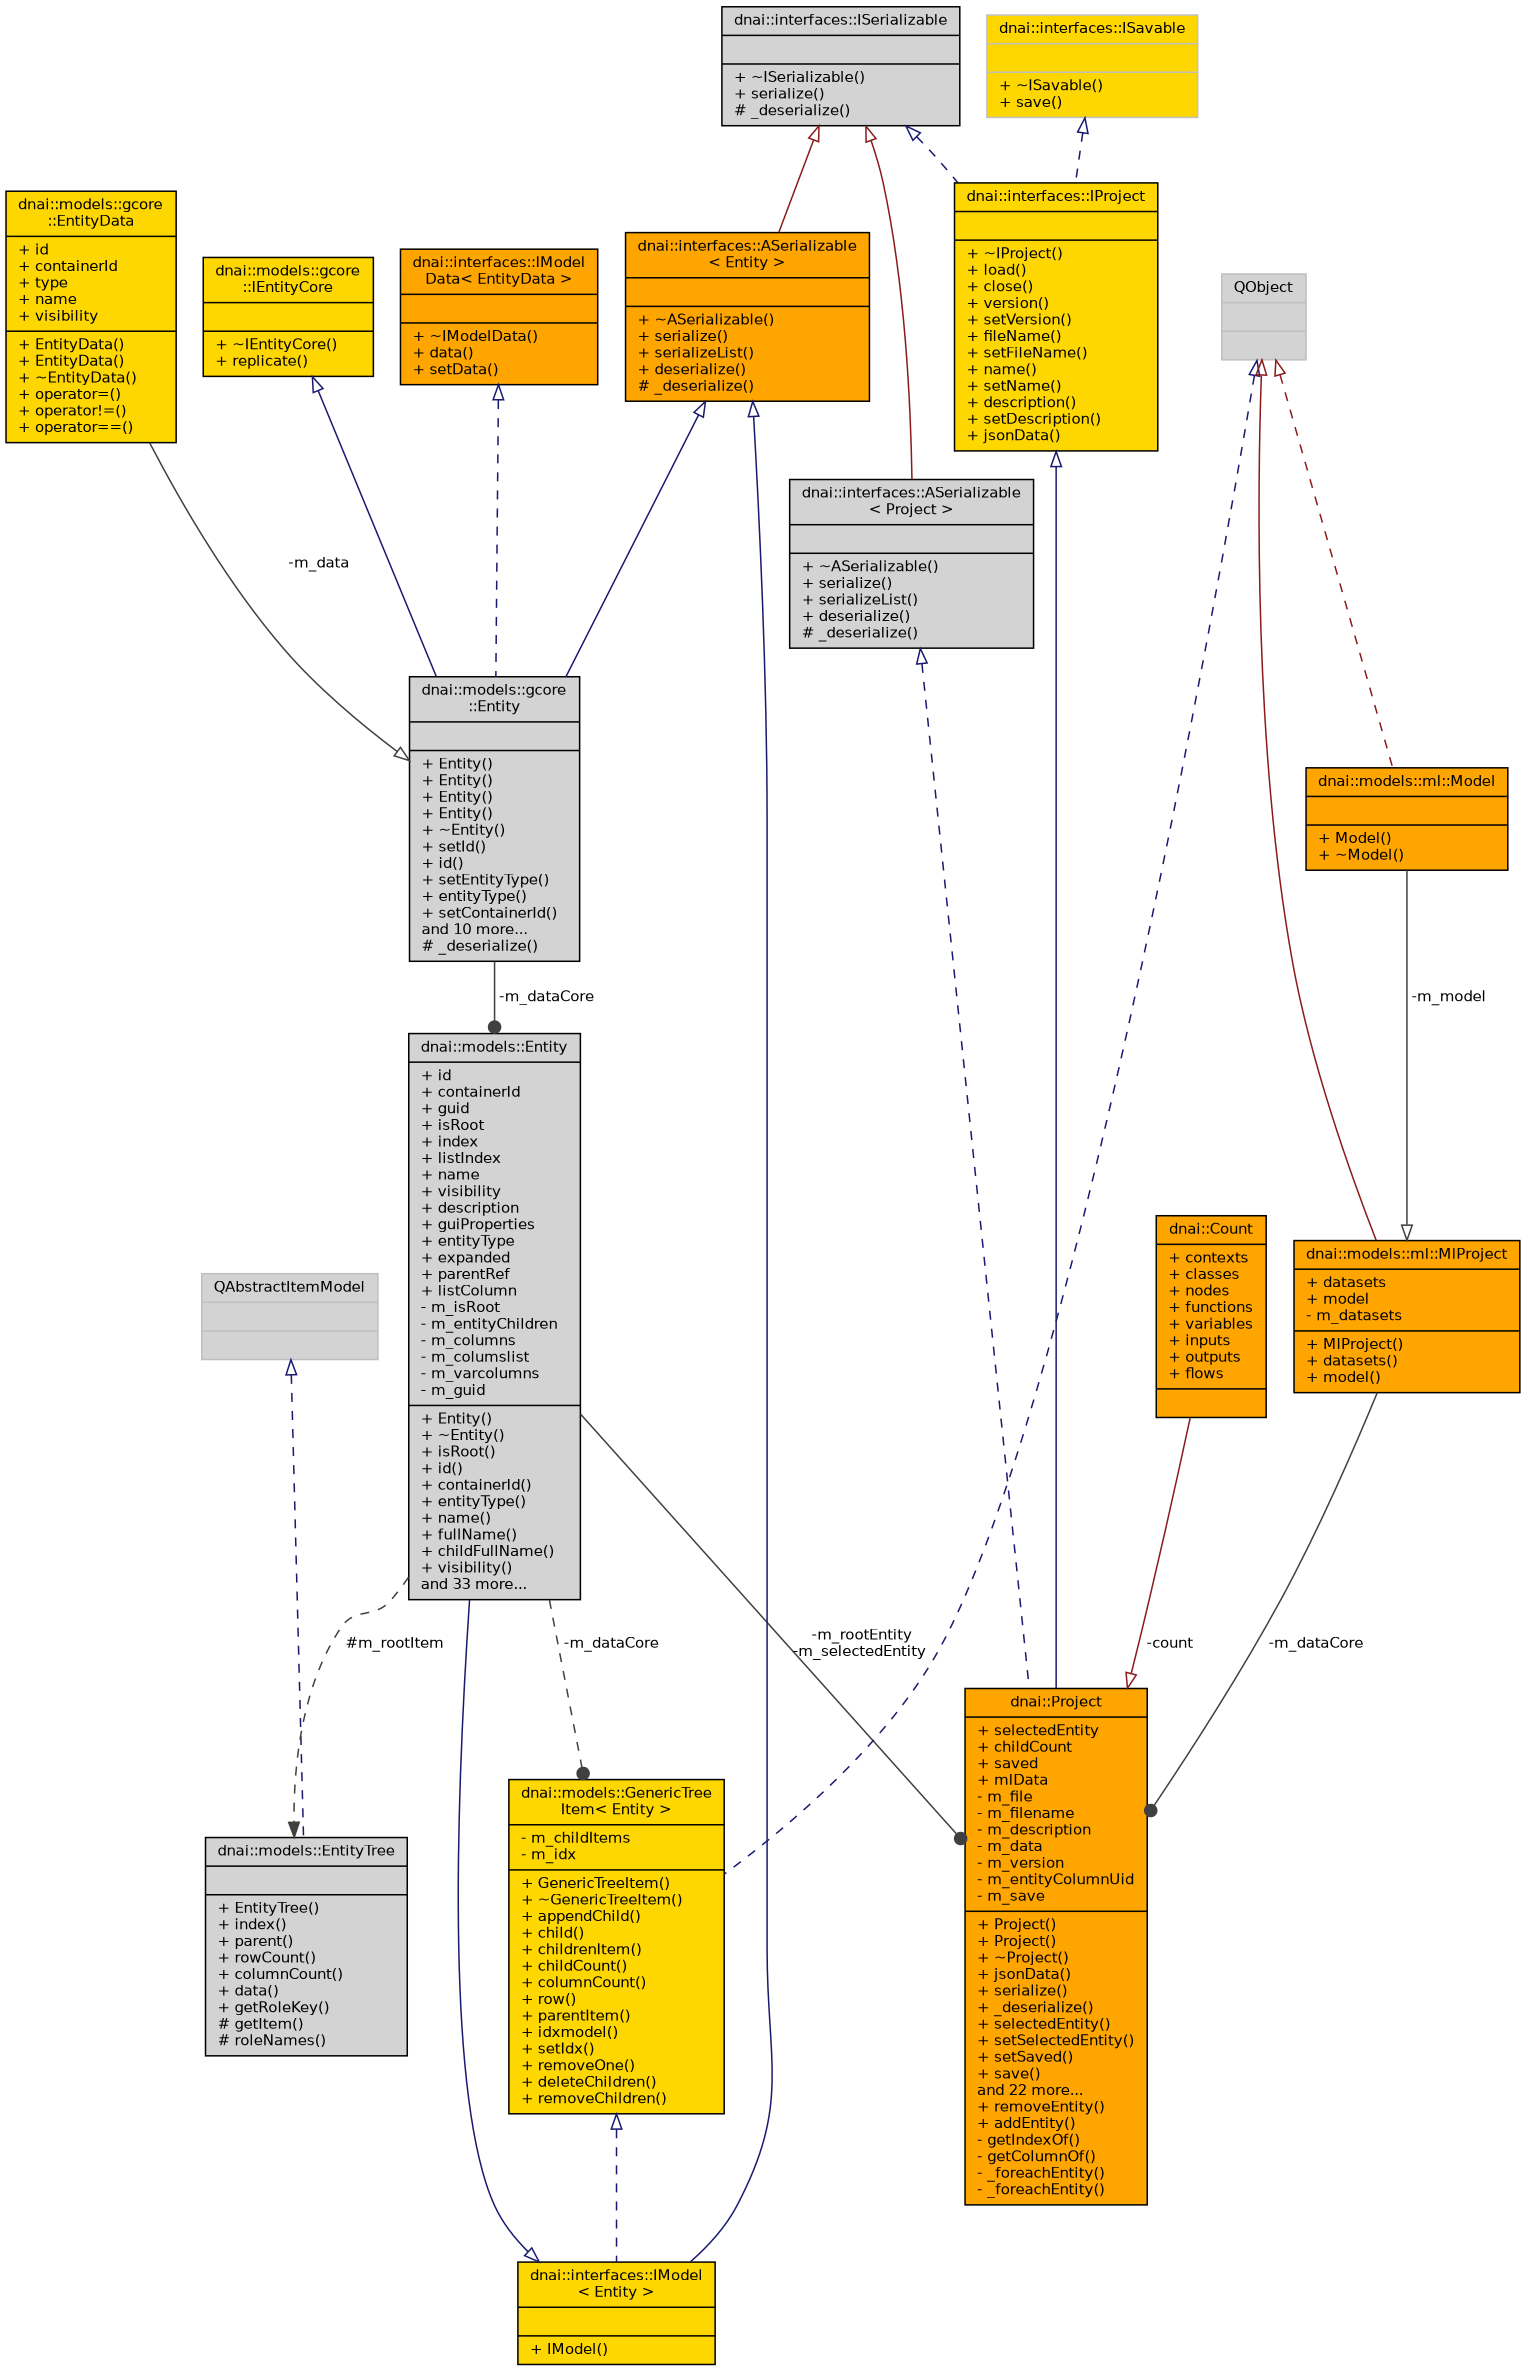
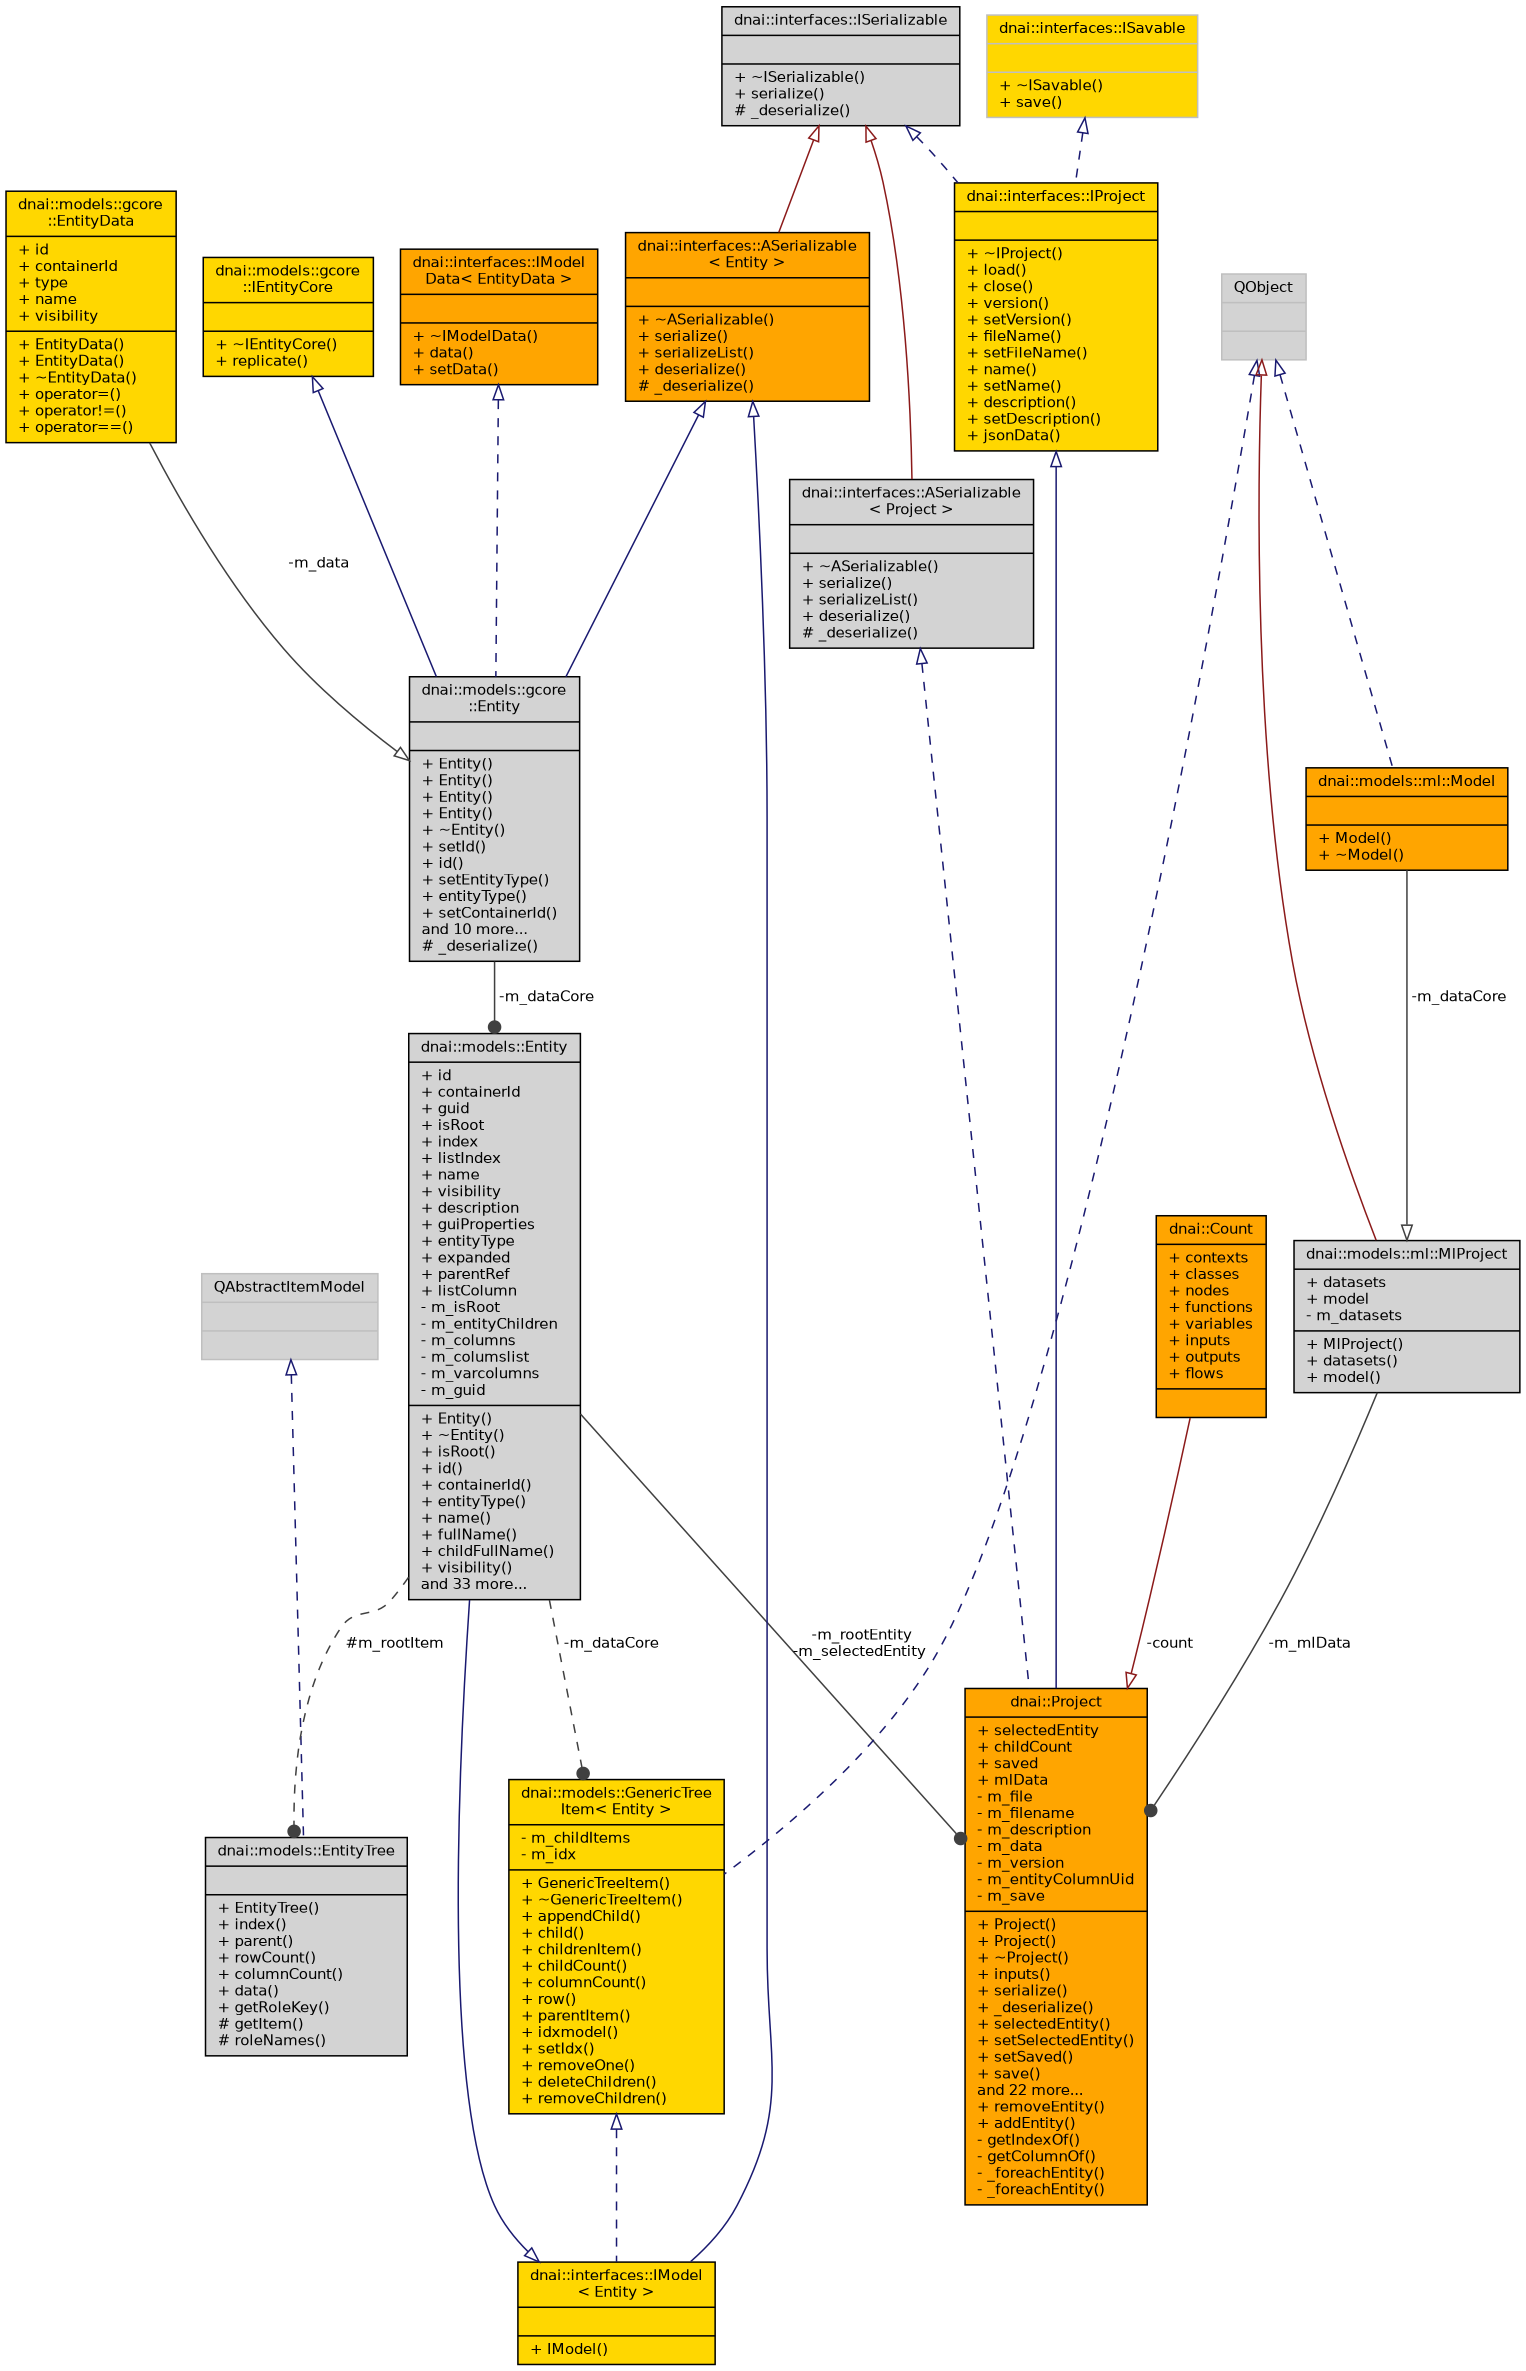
edge "dnai::models::ml::Model" -> "QObject": color firebrick4 -> midnightblue
edge "dnai::models::ml::Model" -> "dnai::models::ml::MlProject": label " -m_model" -> " -m_dataCore"
node "dnai::models::ml::MlProject": fillcolor orange -> lightgrey
edge "dnai::models::ml::MlProject" -> "dnai::Project": label " -m_dataCore" -> " -m_mlData"
edge "dnai::models::Entity" -> "dnai::models::EntityTree": arrowhead normal -> dot
node "dnai::Project": text "+ jsonData()" -> "+ inputs()"
